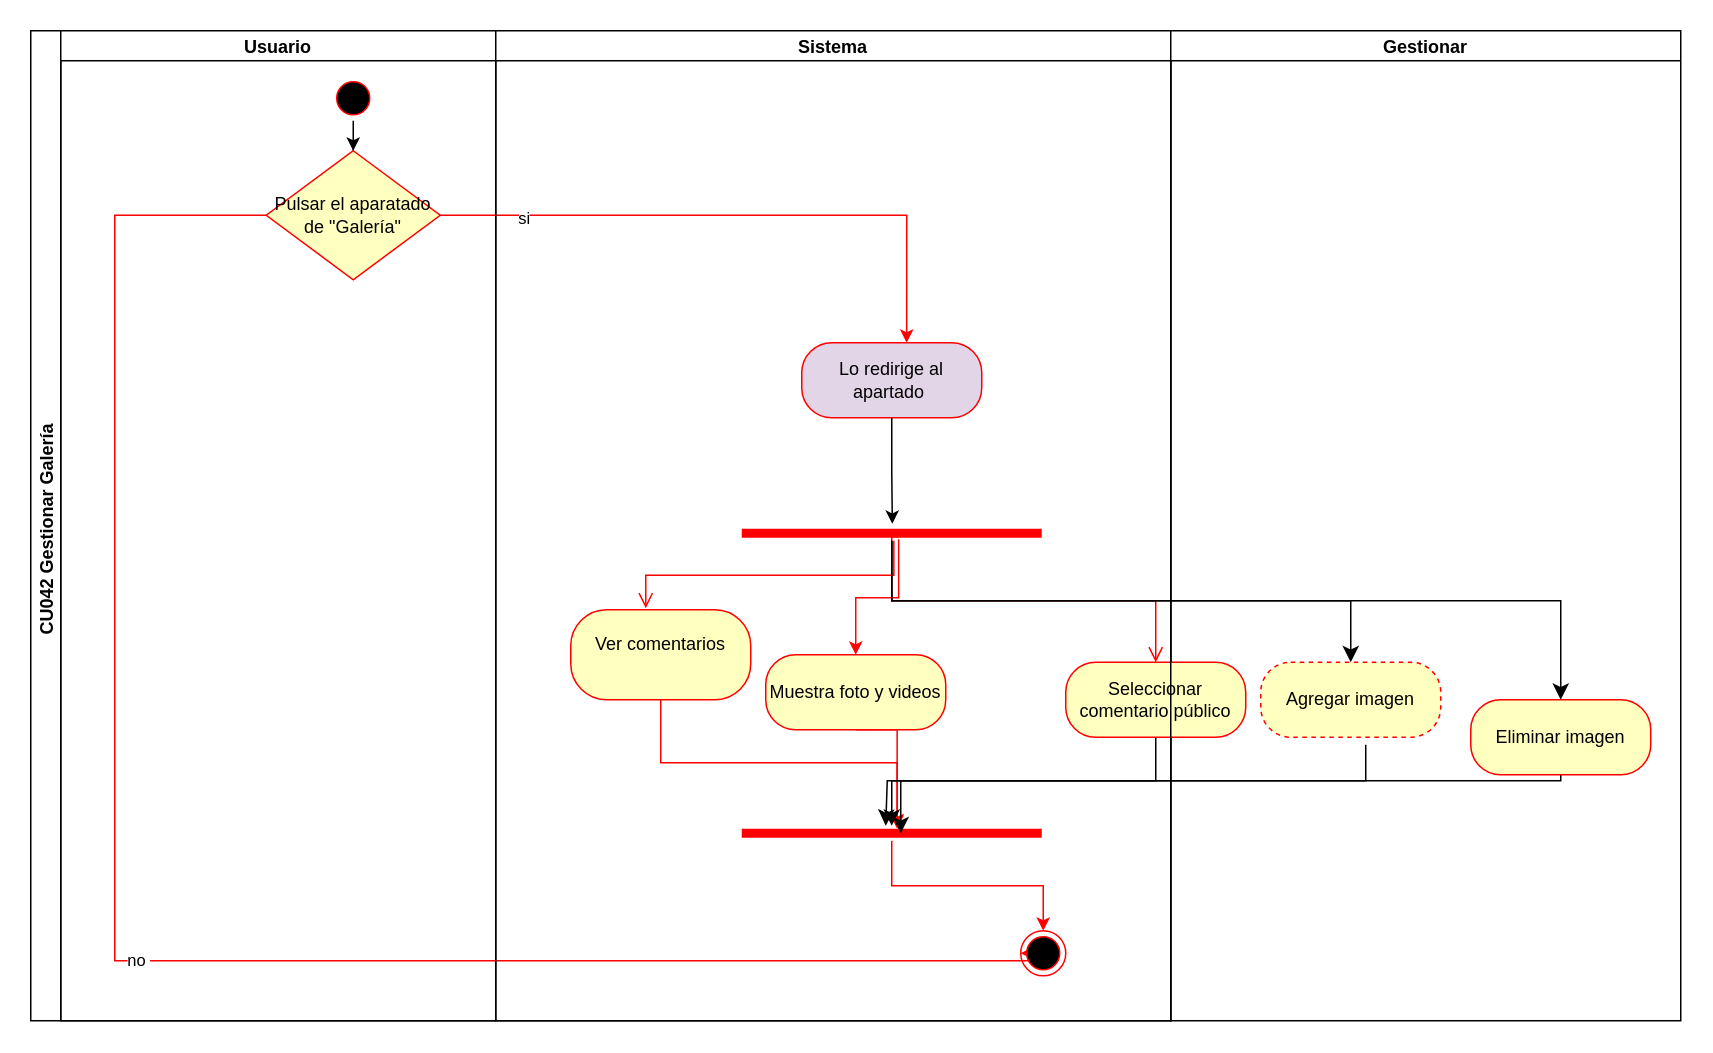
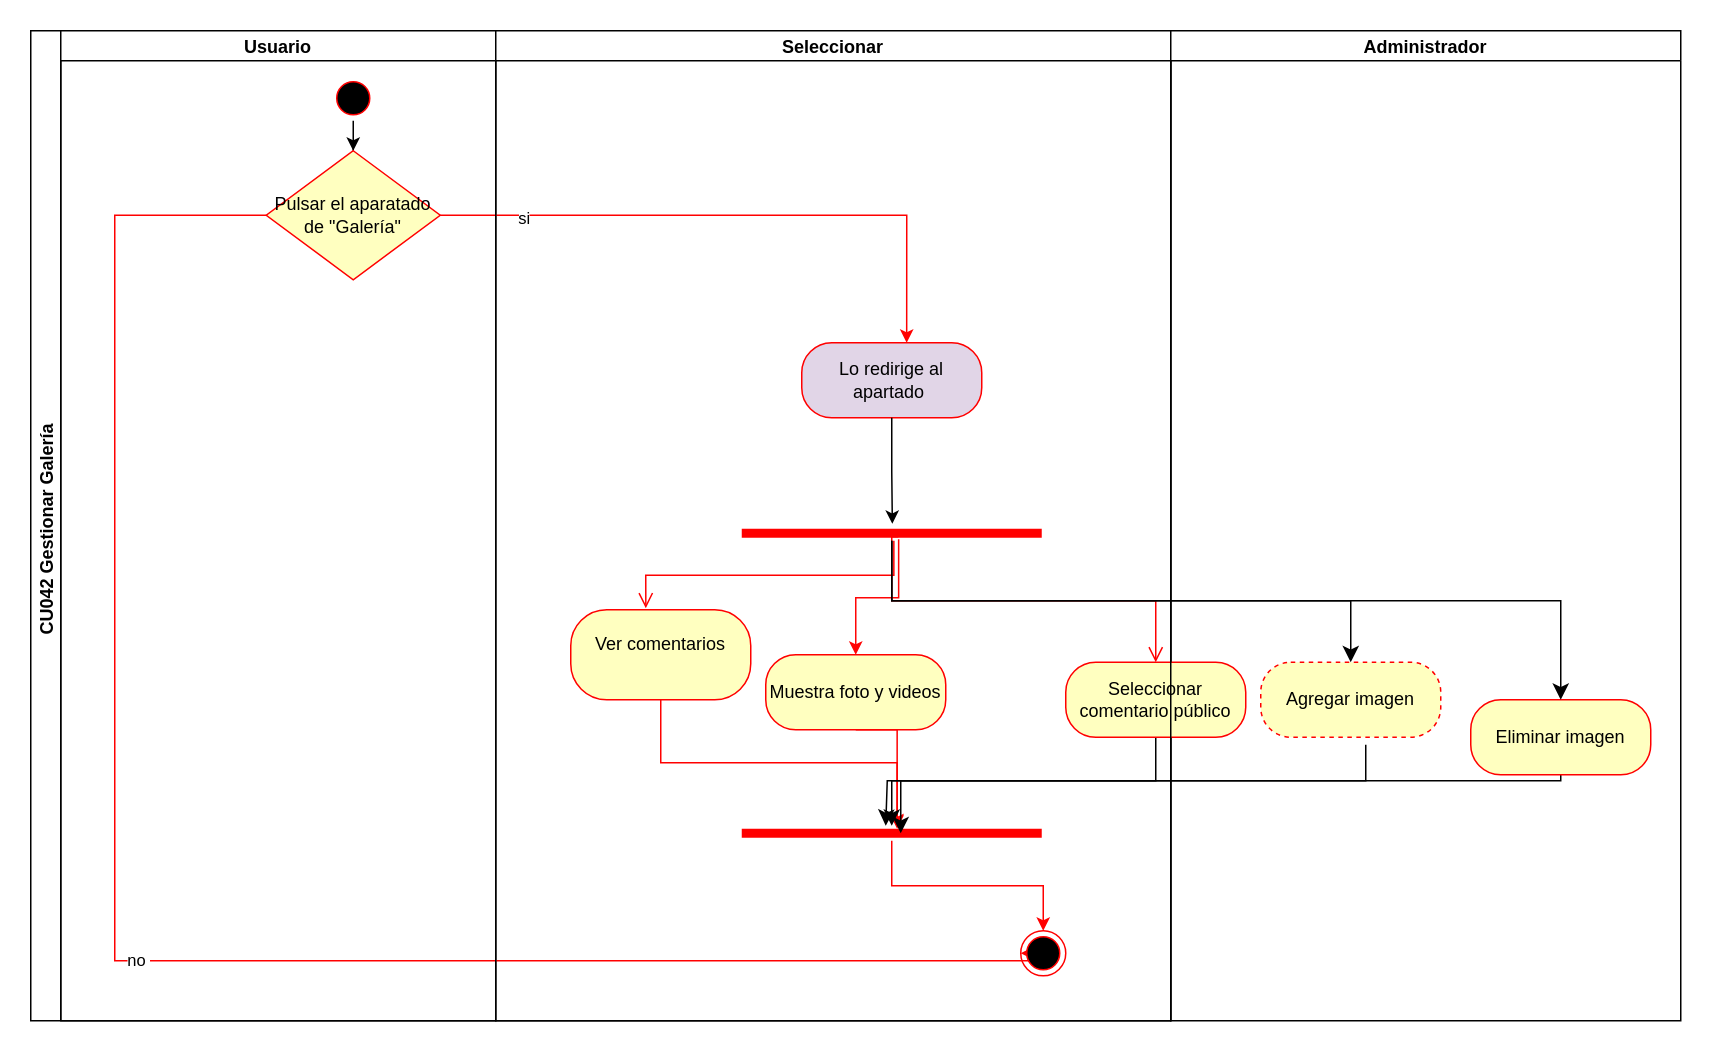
node "Sistema": label "Sistema" -> "Seleccionar"
node "Gestionar": label "Gestionar" -> "Administrador"
